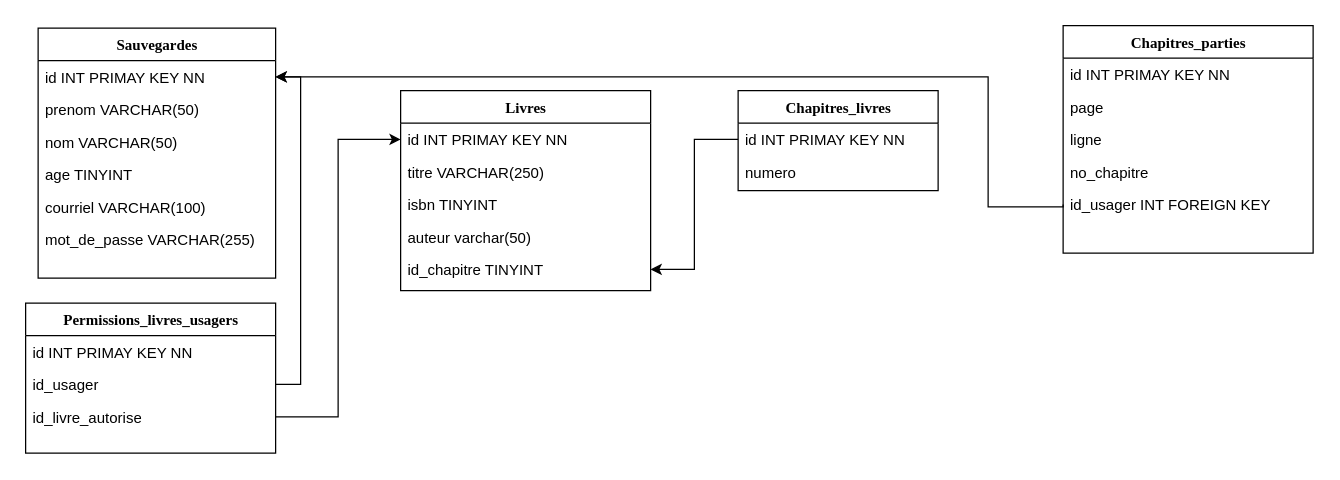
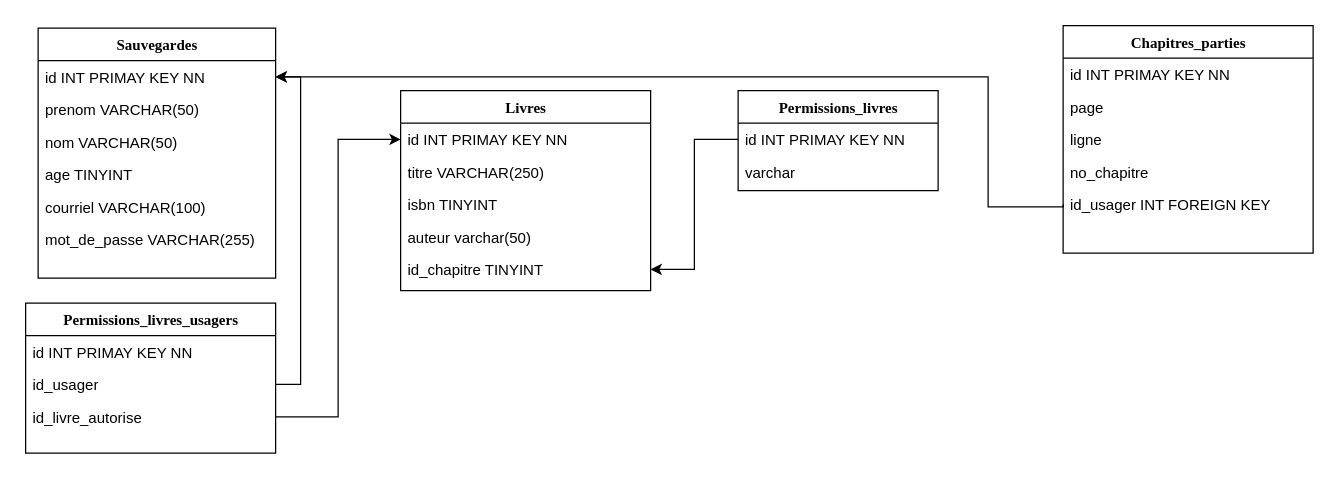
node "Chapitres_livres": label "Chapitres_livres" -> "Permissions_livres"
node "numero": label "numero" -> "varchar"
